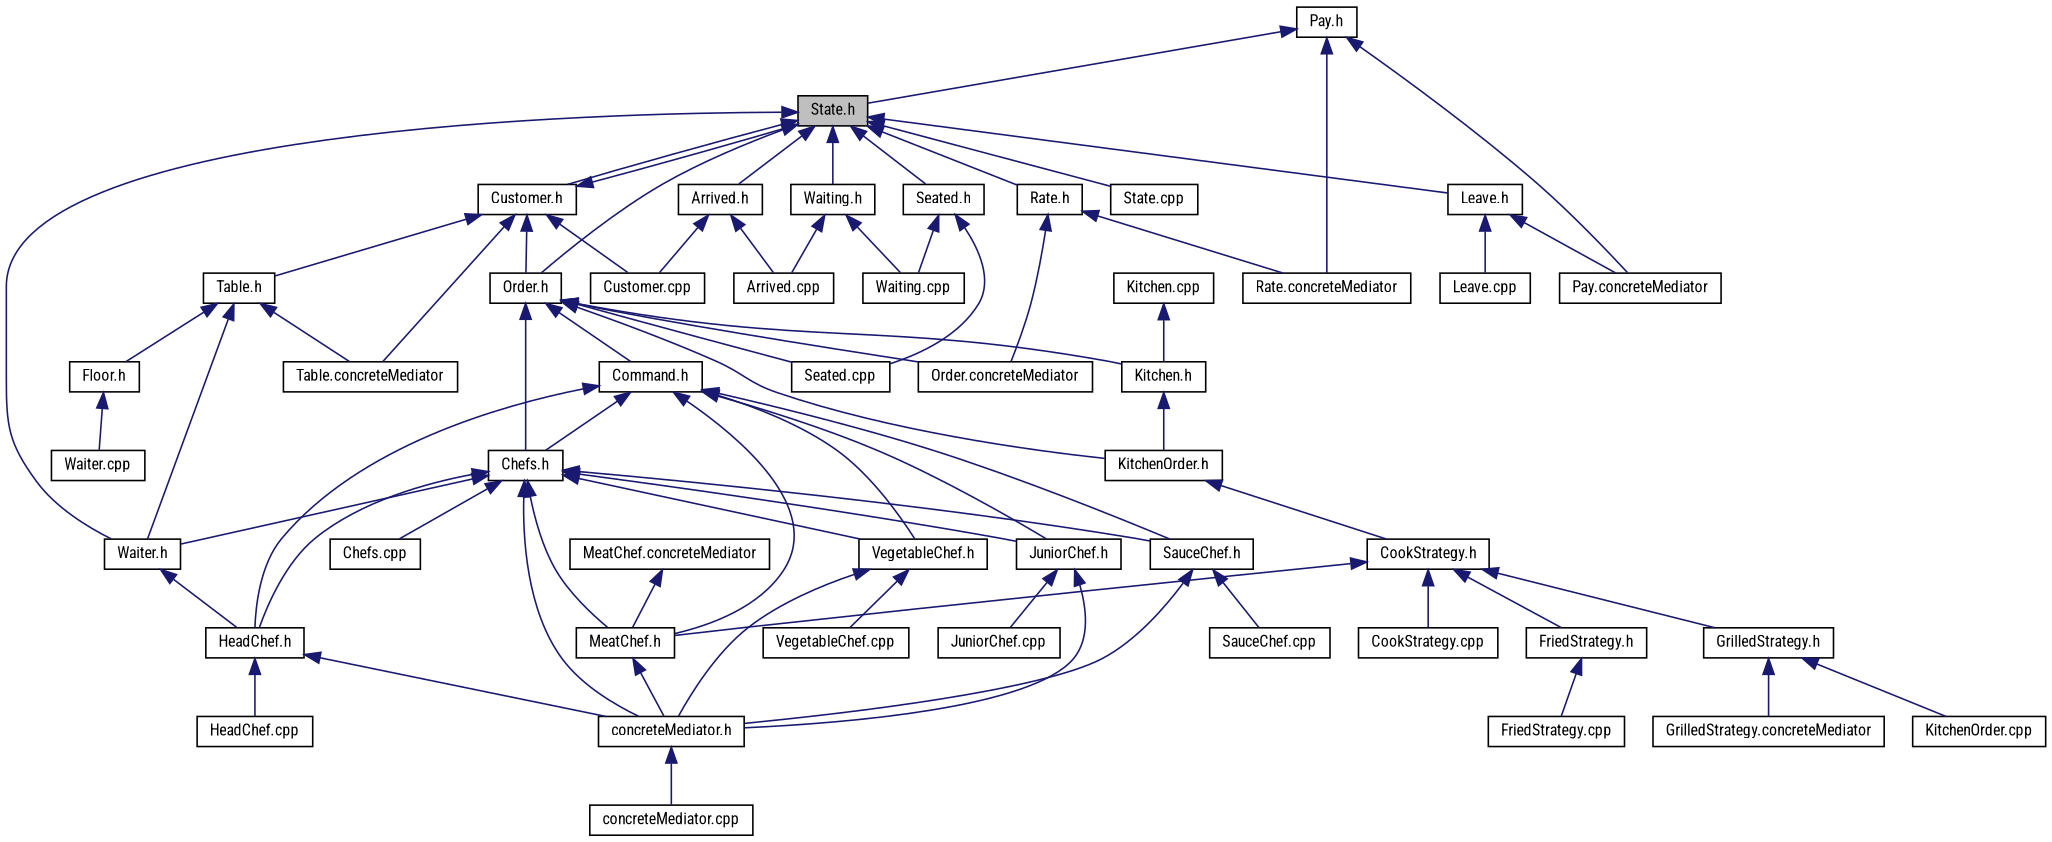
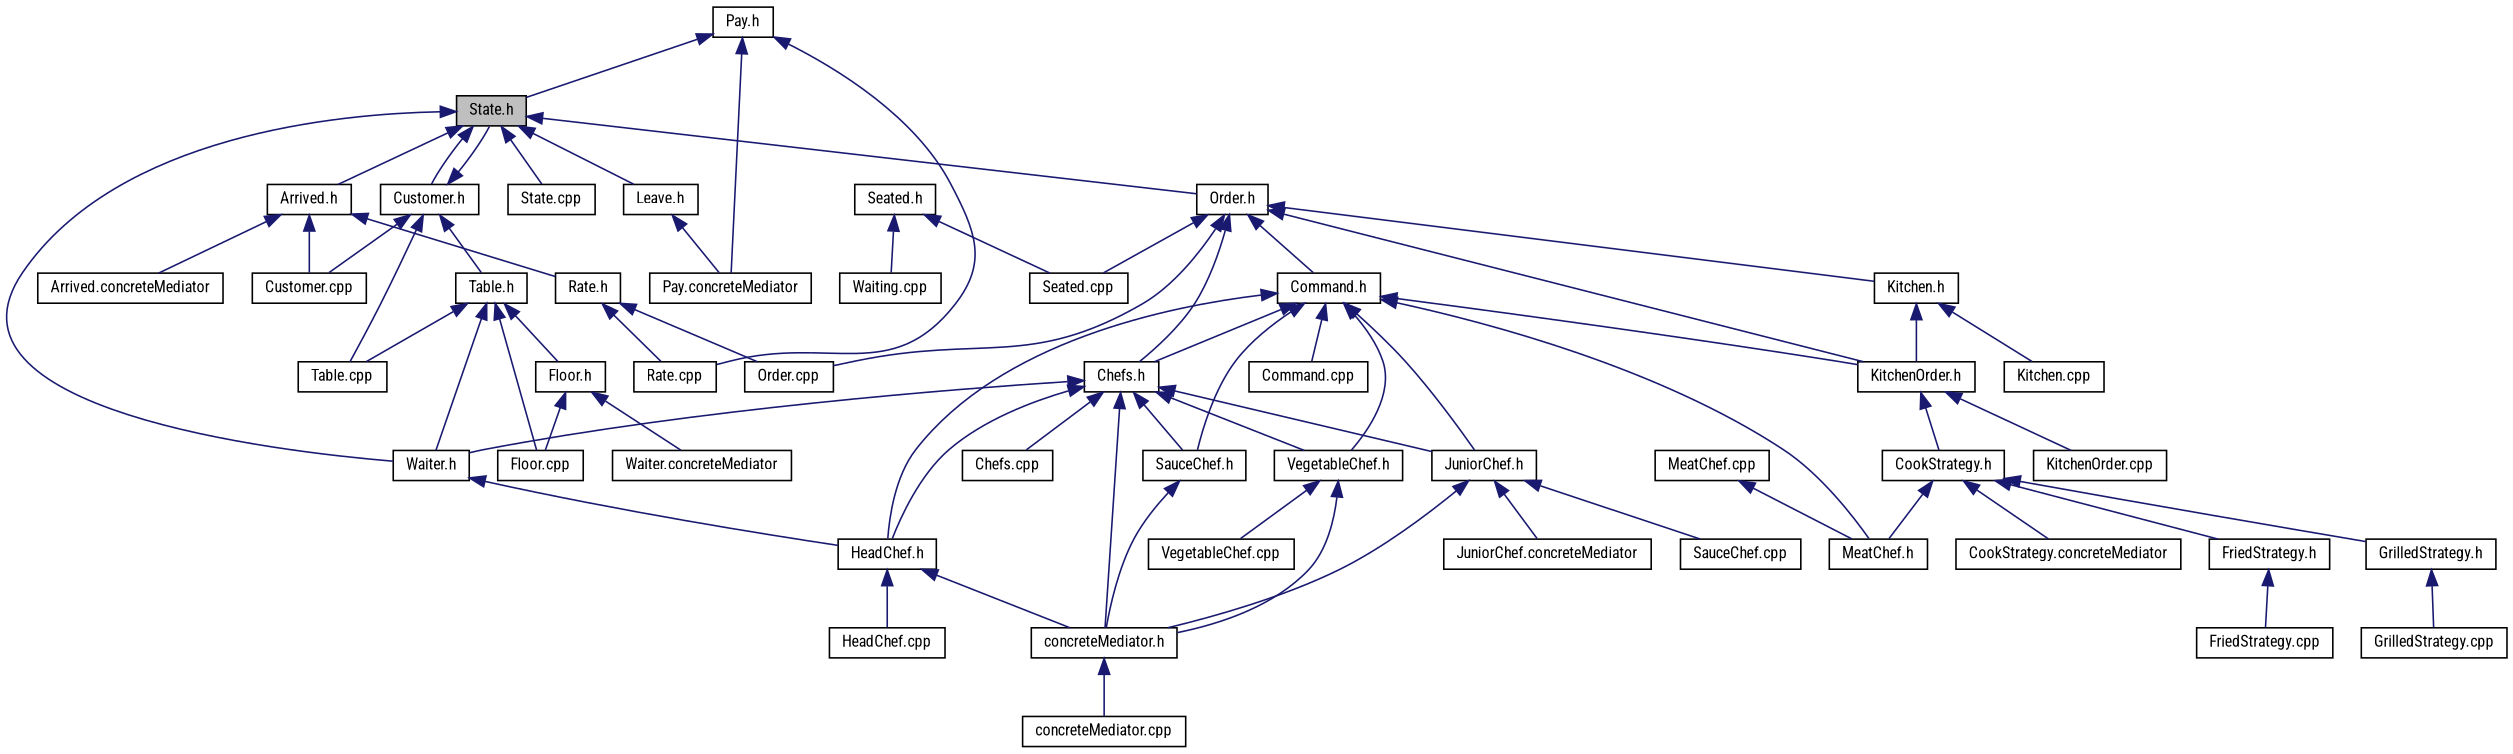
edge "Rate.h" -> "State.h": now "Rate.h" -> "Arrived.h"
edge "Seated.h" -> "State.h": removed
node "Waiting.h": removed
edge "Order.h" -> "Customer.h": removed
node "Arrived.cpp": label "Arrived.cpp" -> "Arrived.concreteMediator"
node "Rate.concreteMediator": label "Rate.concreteMediator" -> "Rate.cpp"
node "Leave.cpp": removed
edge "KitchenOrder.h" -> "Command.h": added
edge "Kitchen.h" -> "Kitchen.cpp": reversed
node "Table.concreteMediator": label "Table.concreteMediator" -> "Table.cpp"
node "Order.concreteMediator": label "Order.concreteMediator" -> "Order.cpp"
node "Command.cpp": added
node "Waiter.cpp": label "Waiter.cpp" -> "Waiter.concreteMediator"
node "Floor.cpp": added
node "MeatChef.concreteMediator": label "MeatChef.concreteMediator" -> "MeatChef.cpp"
edge "MeatChef.h" -> "Chefs.h": removed
edge "SauceChef.cpp" -> "SauceChef.h": now "SauceChef.cpp" -> "JuniorChef.h"
node "JuniorChef.cpp": label "JuniorChef.cpp" -> "JuniorChef.concreteMediator"
node "CookStrategy.cpp": label "CookStrategy.cpp" -> "CookStrategy.concreteMediator"
edge "KitchenOrder.cpp" -> "GrilledStrategy.h": now "KitchenOrder.cpp" -> "KitchenOrder.h"
edge "concreteMediator.h" -> "MeatChef.h": removed
node "GrilledStrategy.concreteMediator": label "GrilledStrategy.concreteMediator" -> "GrilledStrategy.cpp"
